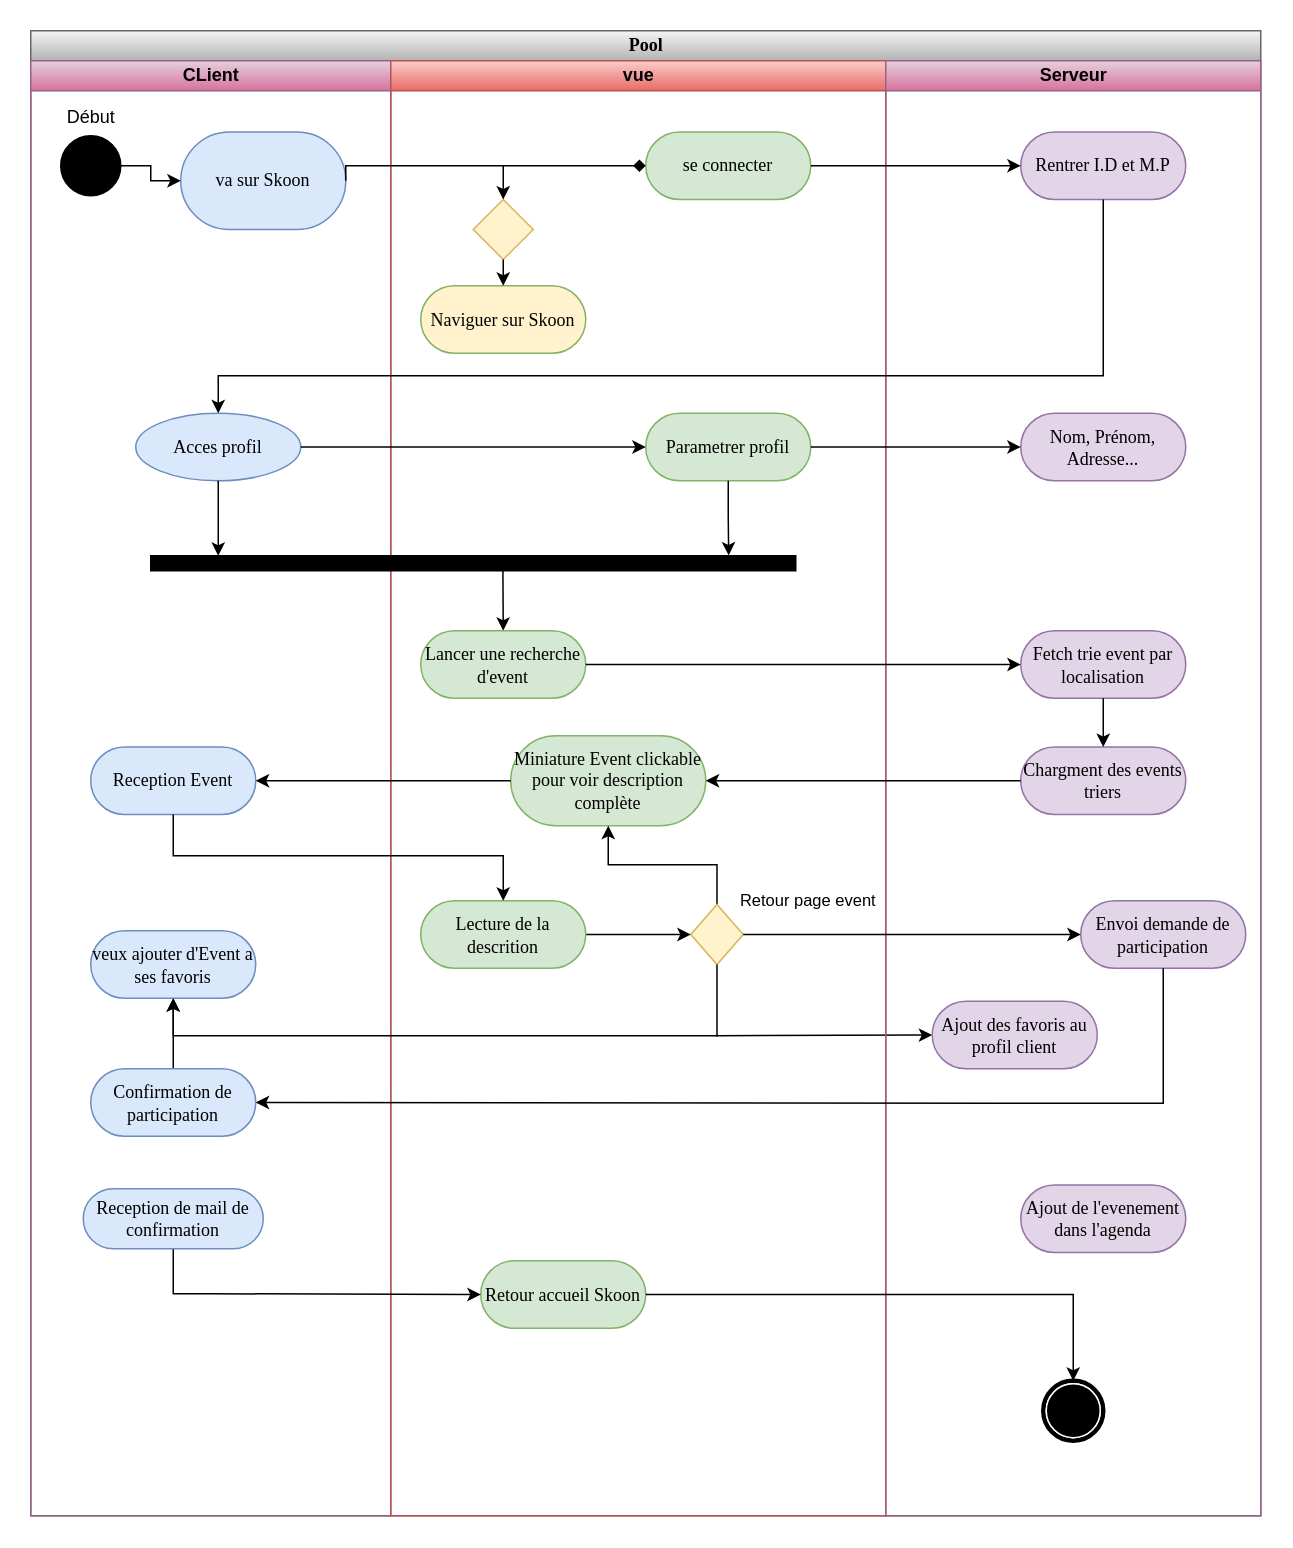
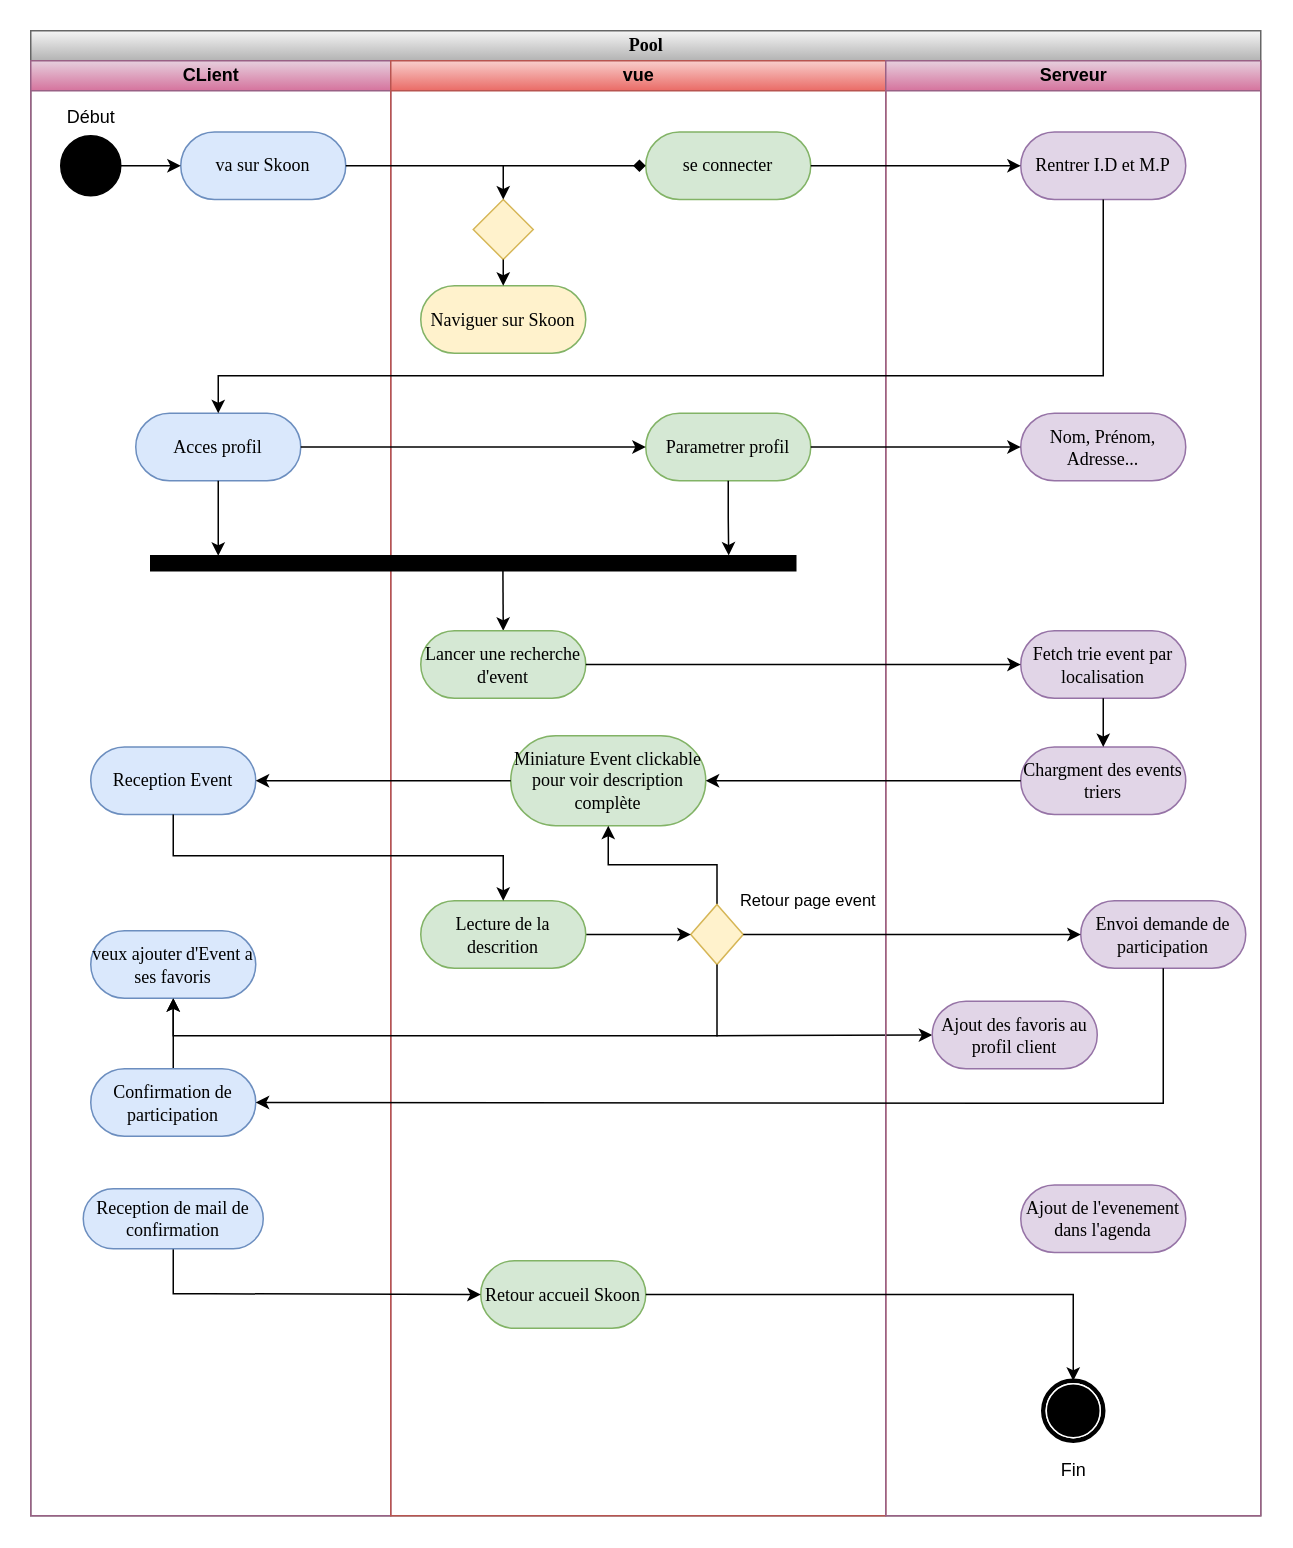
node "va sur Skoon": size 165x98 -> 165x68
node "Acces profil": shape ellipse -> rounded rectangle
node "Fin": added
